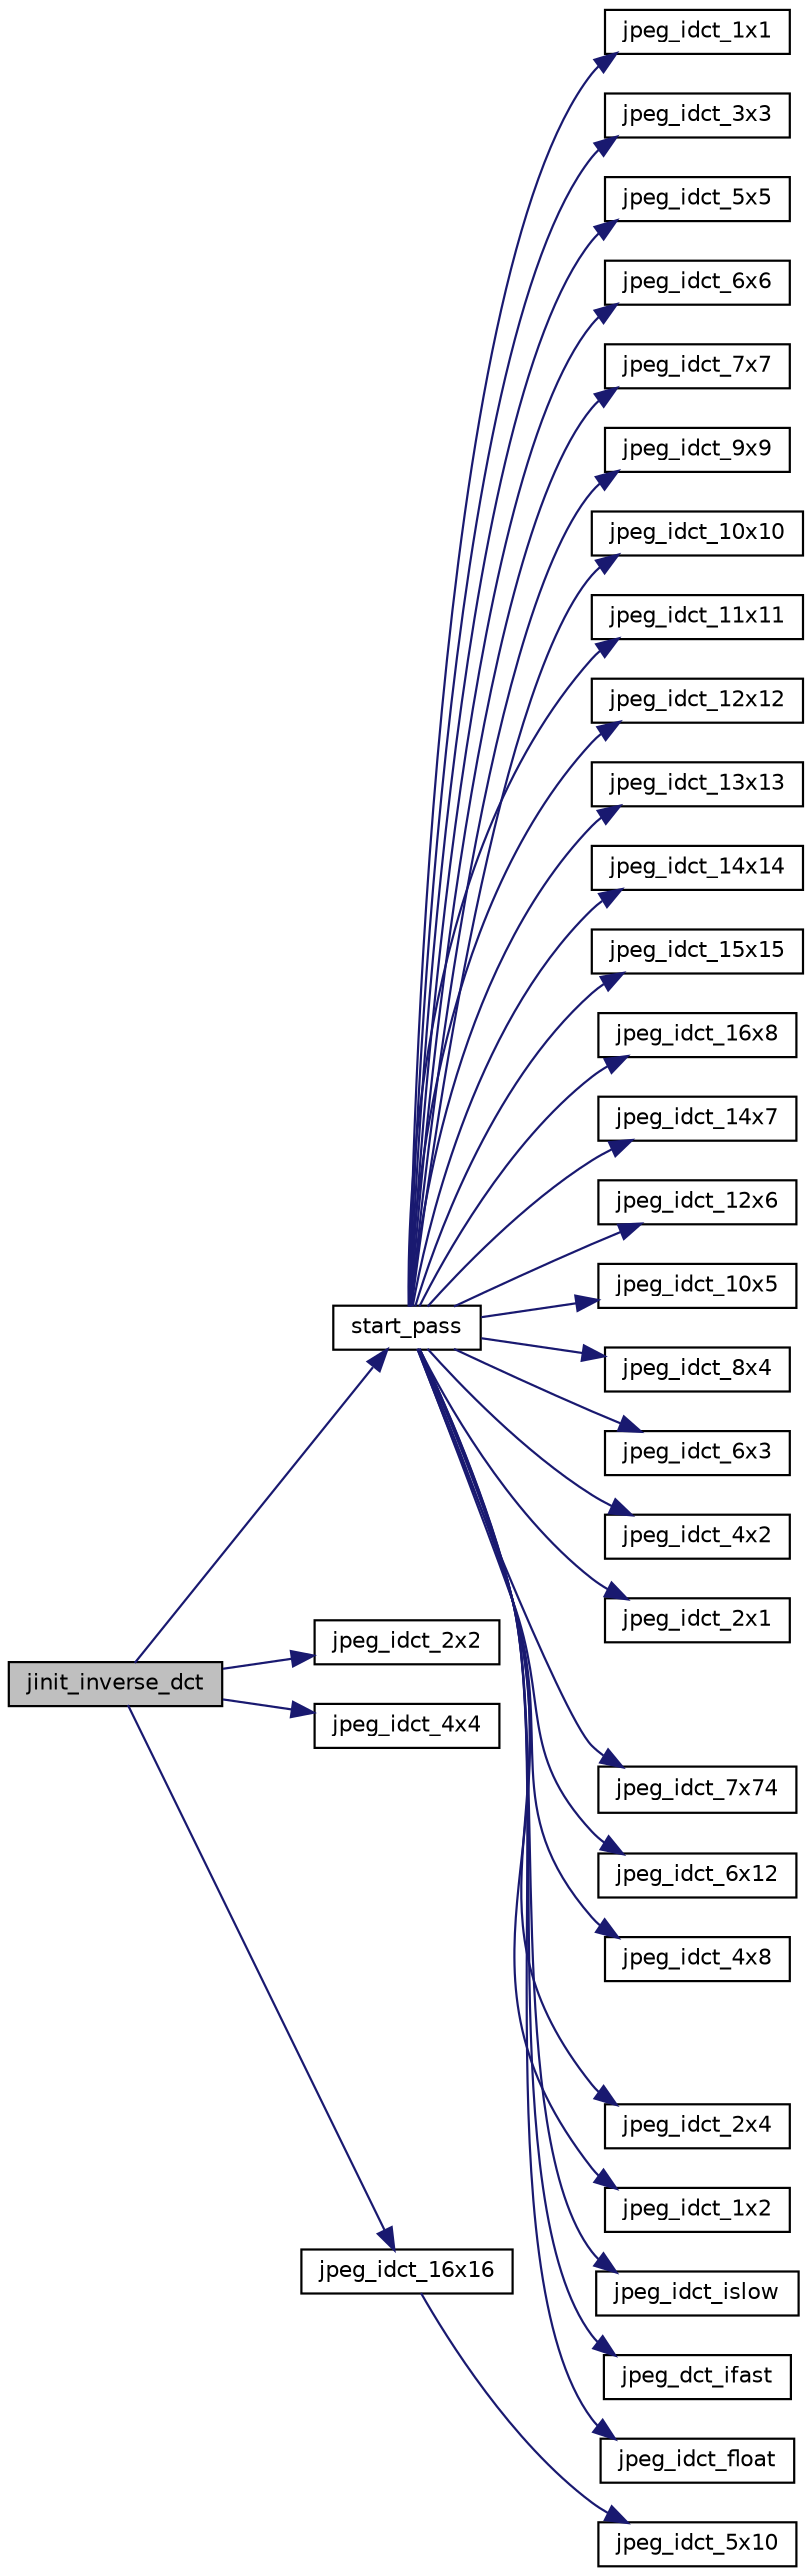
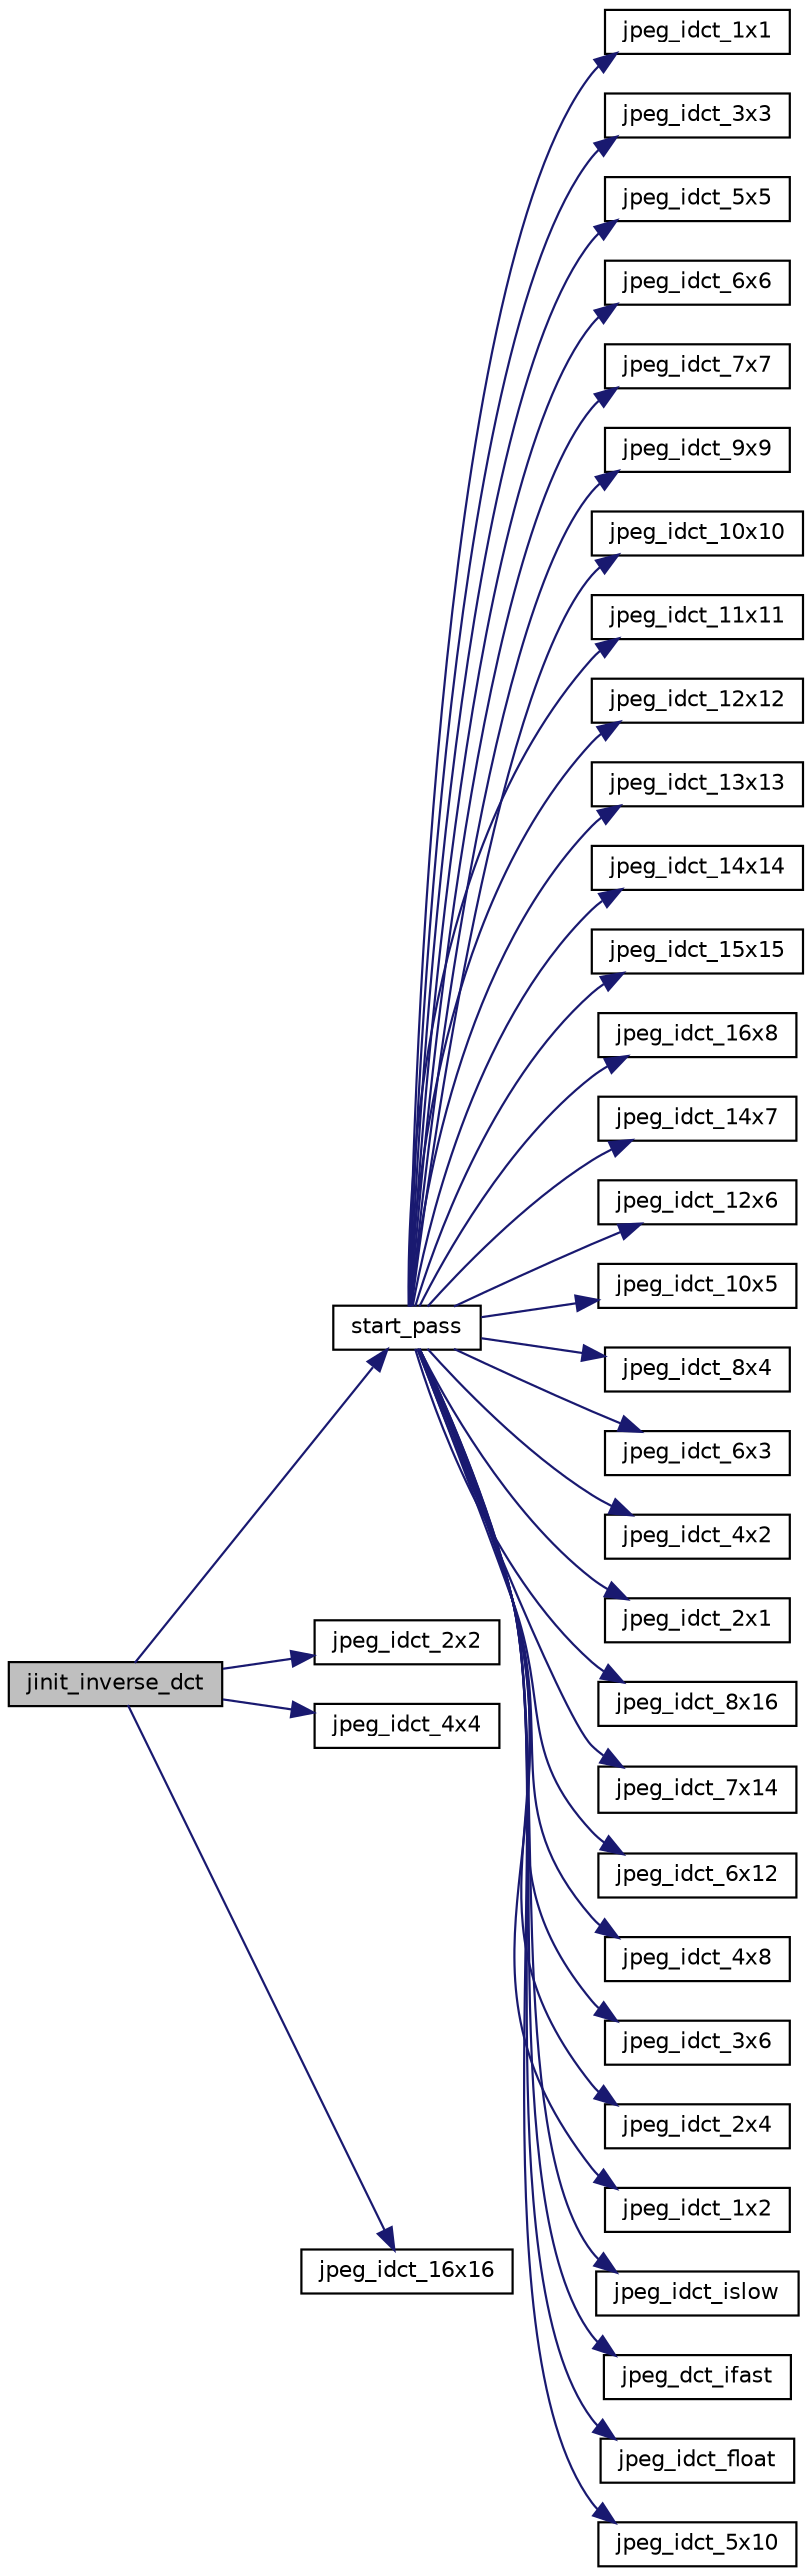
node "jpeg_idct_8x16": added
node "jpeg_idct_7x74": label "jpeg_idct_7x74" -> "jpeg_idct_7x14"
node "jpeg_idct_3x6": added
edge "jpeg_idct_16x16" -> "jpeg_idct_5x10": now "start_pass" -> "jpeg_idct_5x10"
